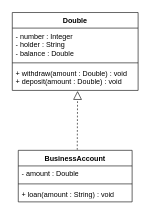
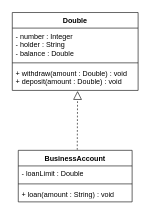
node "- amount : Double": label "- amount : Double" -> "- loanLimit : Double"
